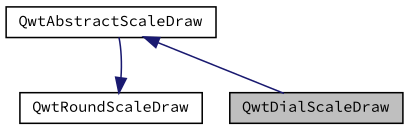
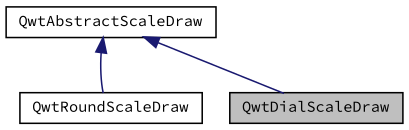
edge "QwtAbstractScaleDraw" -> "QwtRoundScaleDraw": reversed
